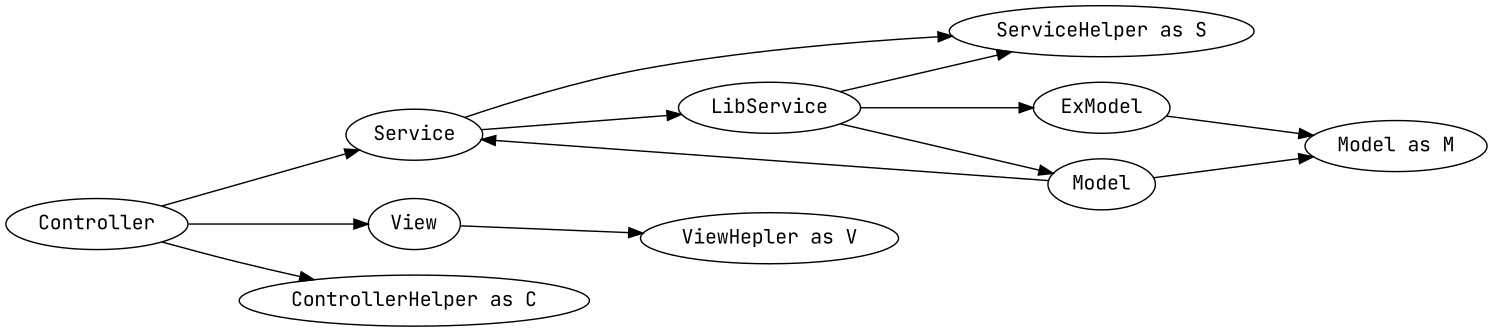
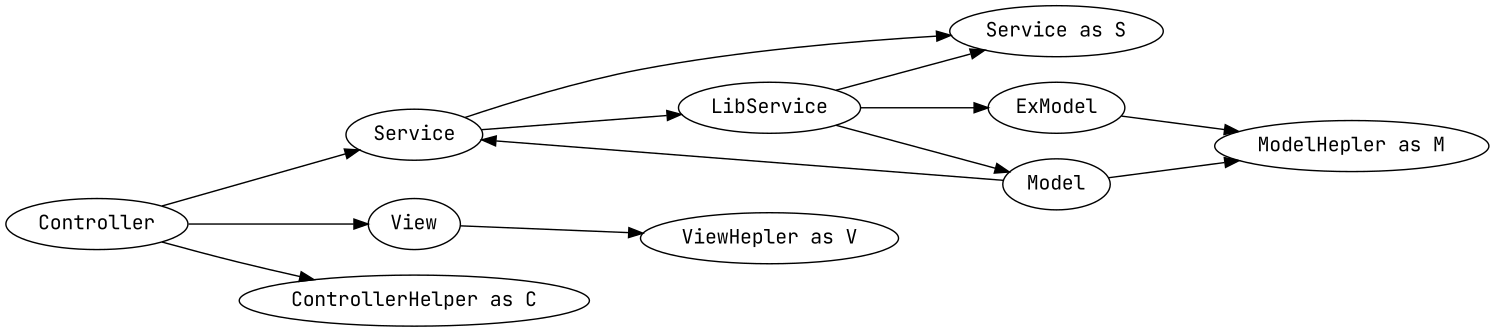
node "ServiceHelper as S": label "ServiceHelper as S" -> "Service as S"
node "Model as M": label "Model as M" -> "ModelHepler as M"
